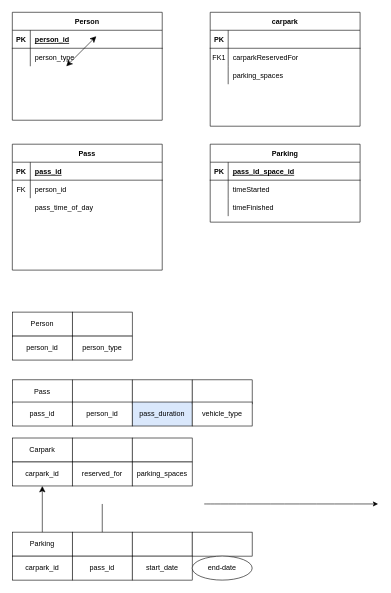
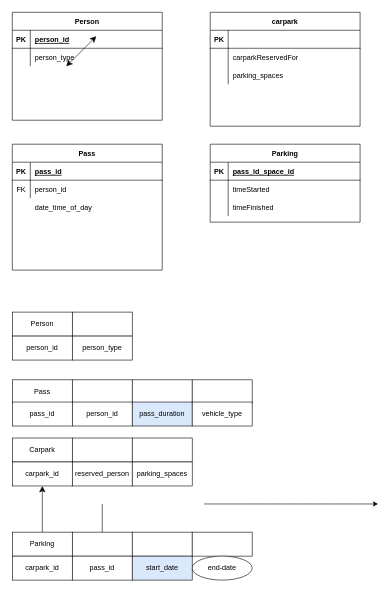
node "FK1": removed
node "pass_time_of_day": label "pass_time_of_day" -> "date_time_of_day"
node "reserved_for": label "reserved_for" -> "reserved_person"
node "start_date": fillcolor #ffffff -> #dae8fc
